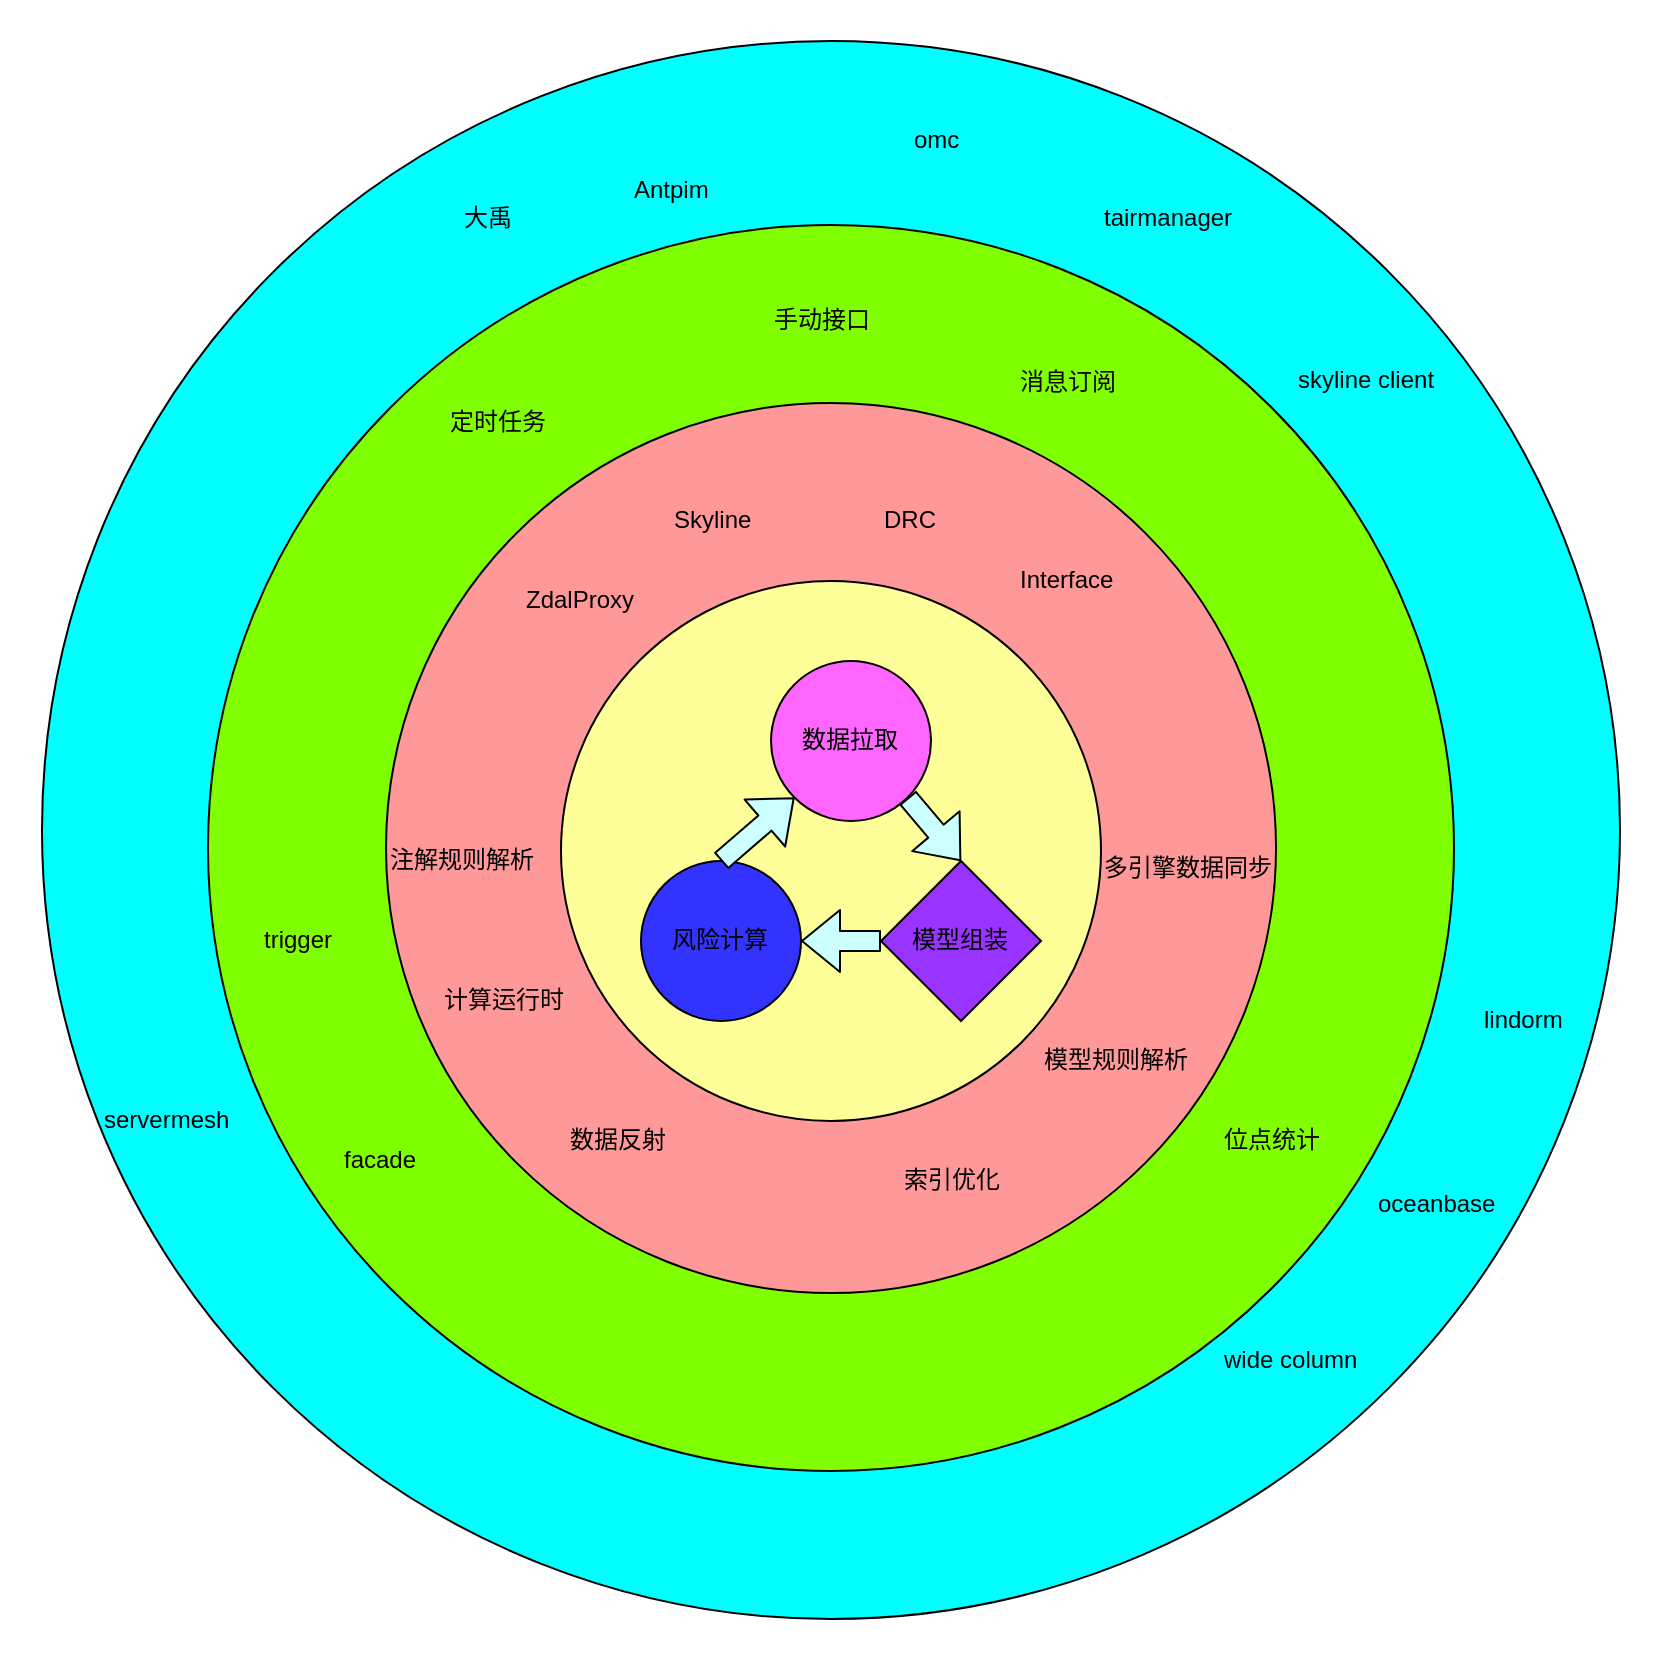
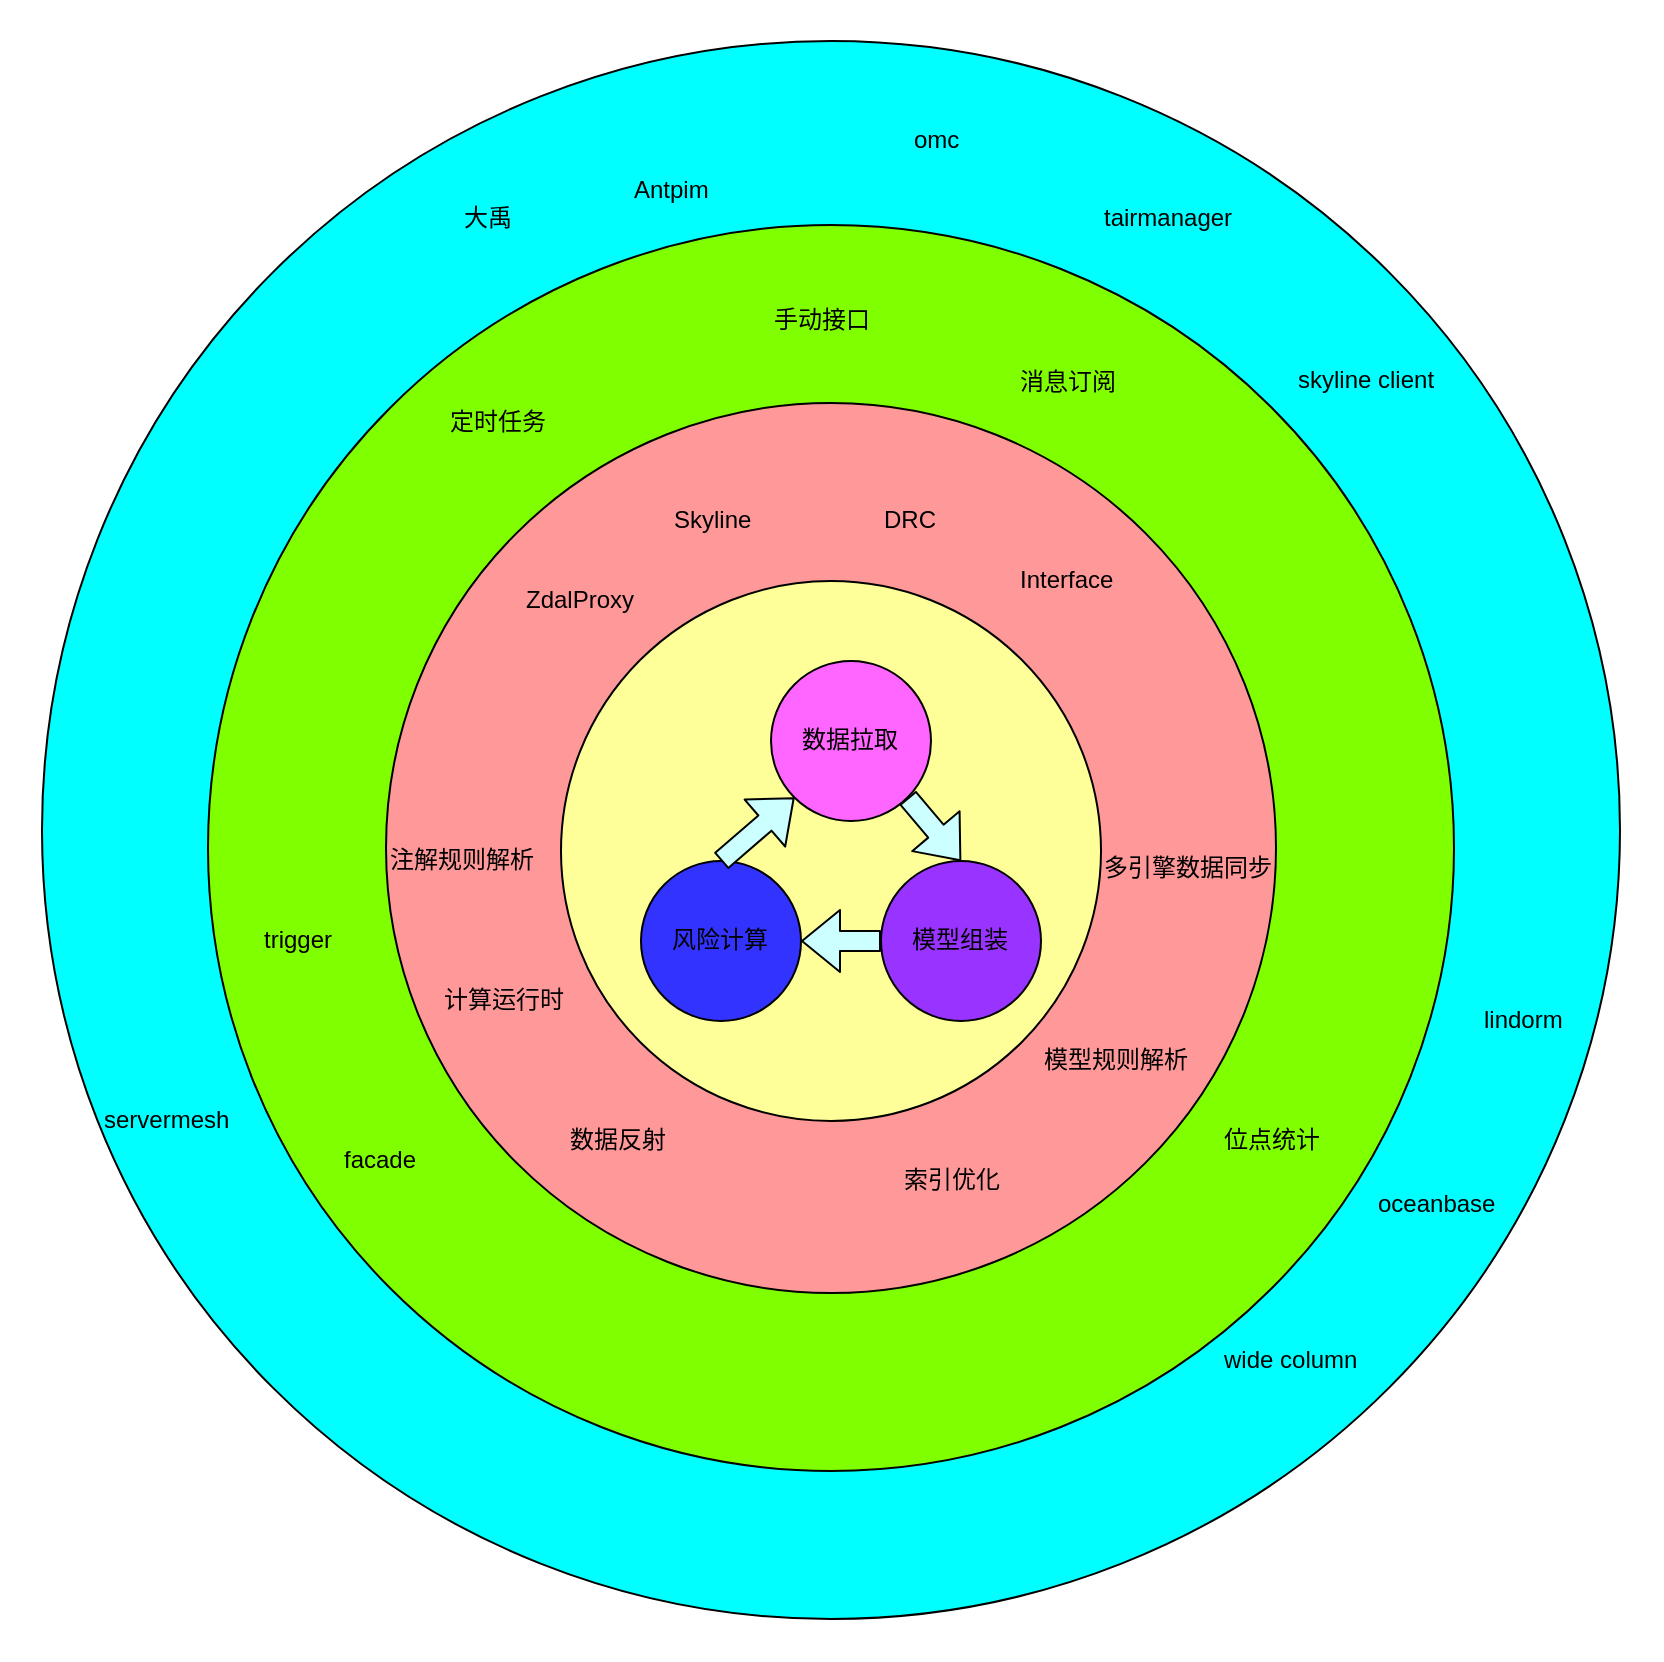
node "模型组装": shape diamond -> ellipse
